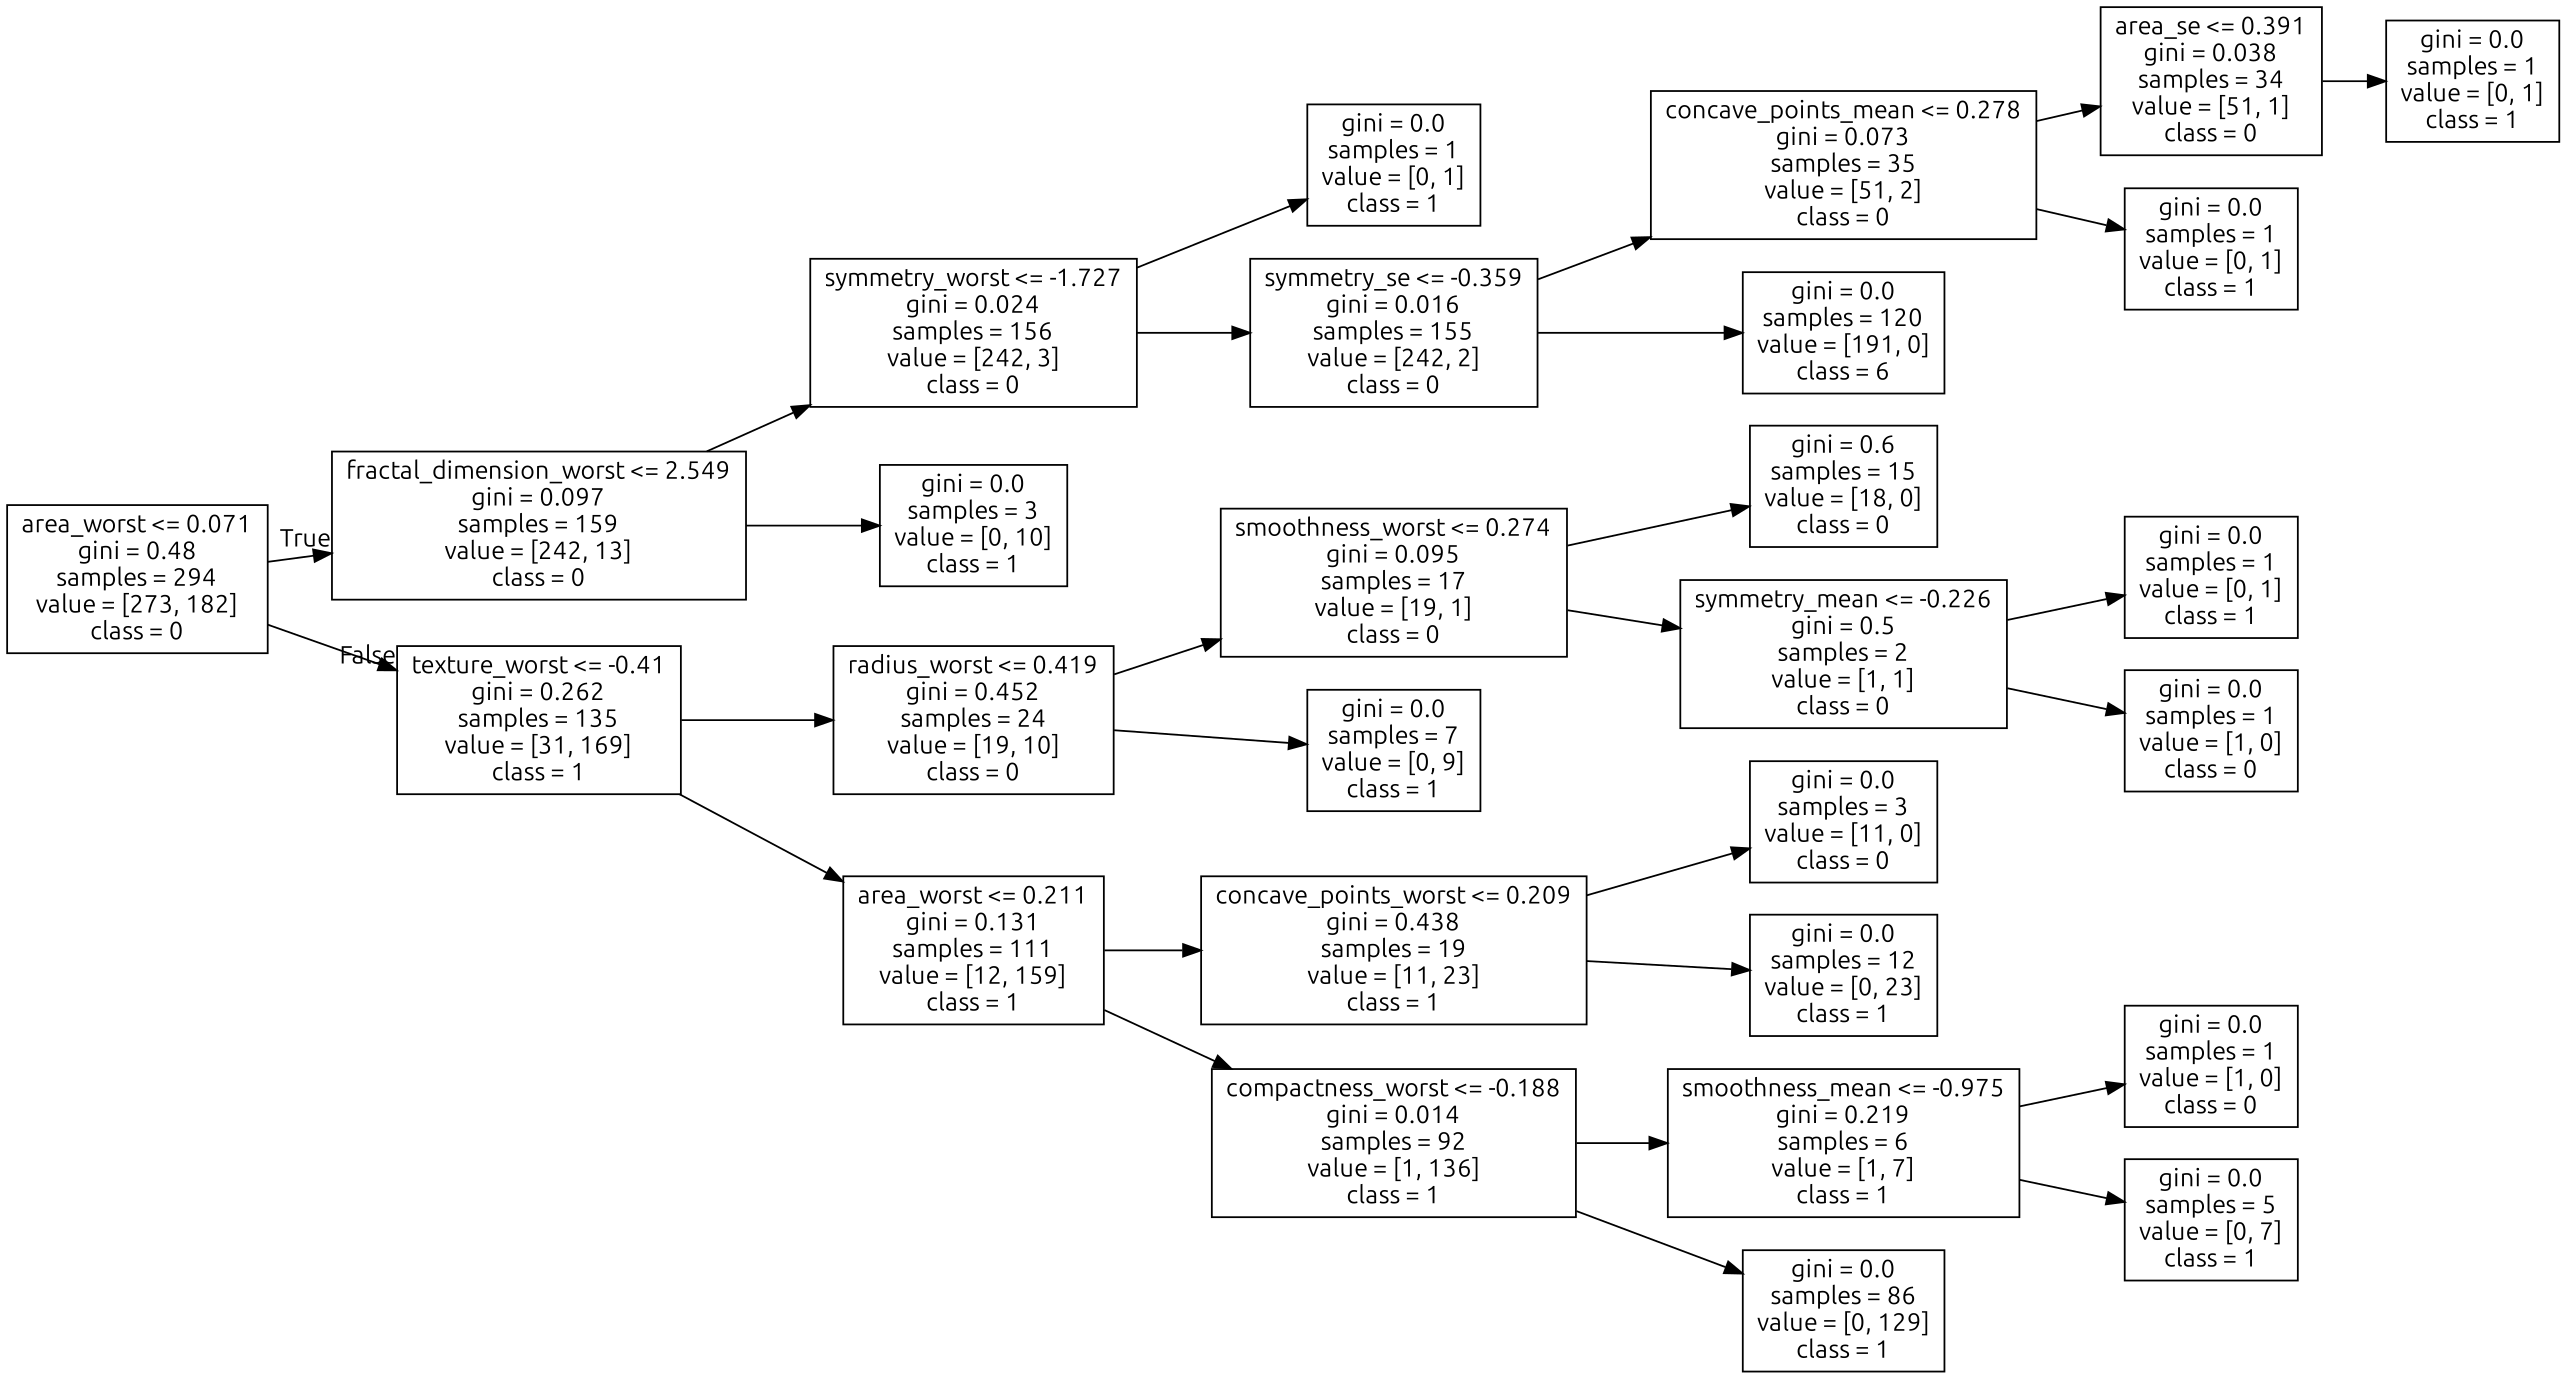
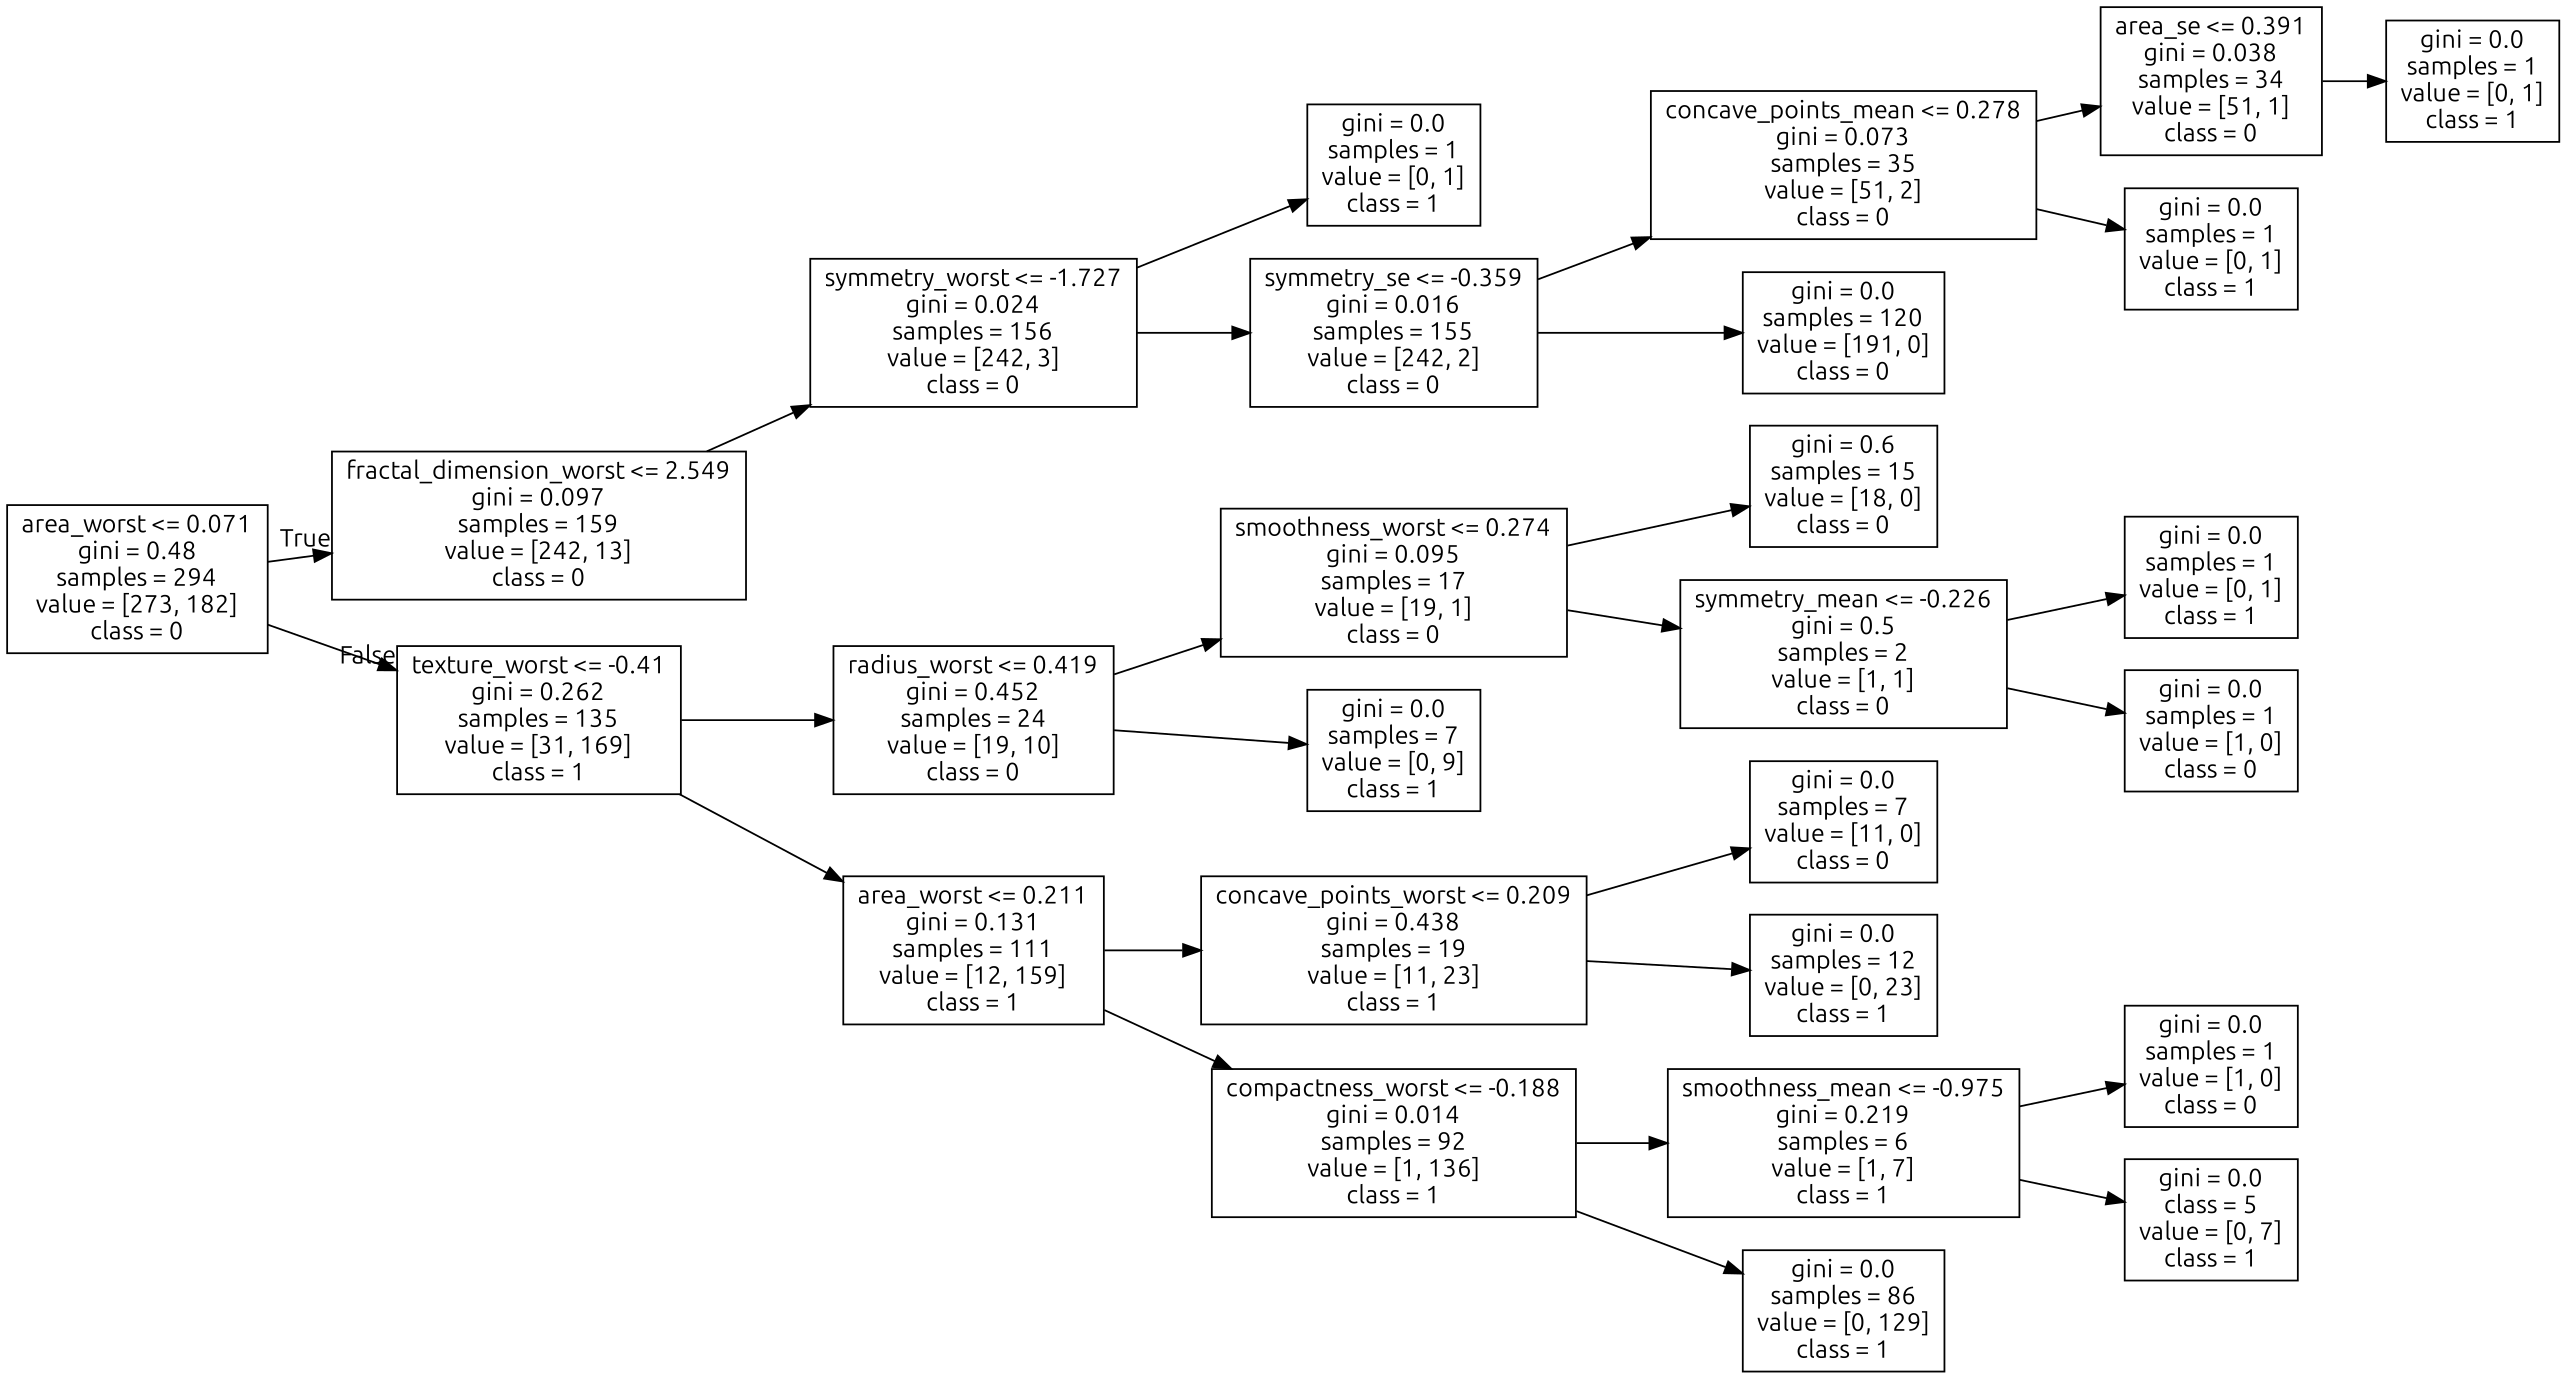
node "gini = 0.0 samples = 120 value = [191, 0] class = 6": label "gini = 0.0 samples = 120 value = [191, 0] class = 6" -> "gini = 0.0 samples = 120 value = [191, 0] class = 0"
node "gini = 0.0 samples = 3 value = [0, 10] class = 1": removed
node "gini = 0.0 samples = 3 value = [11, 0] class = 0": label "gini = 0.0 samples = 3 value = [11, 0] class = 0" -> "gini = 0.0 samples = 7 value = [11, 0] class = 0"
node "gini = 0.0 samples = 5 value = [0, 7] class = 1": label "gini = 0.0 samples = 5 value = [0, 7] class = 1" -> "gini = 0.0 class = 5 value = [0, 7] class = 1"
